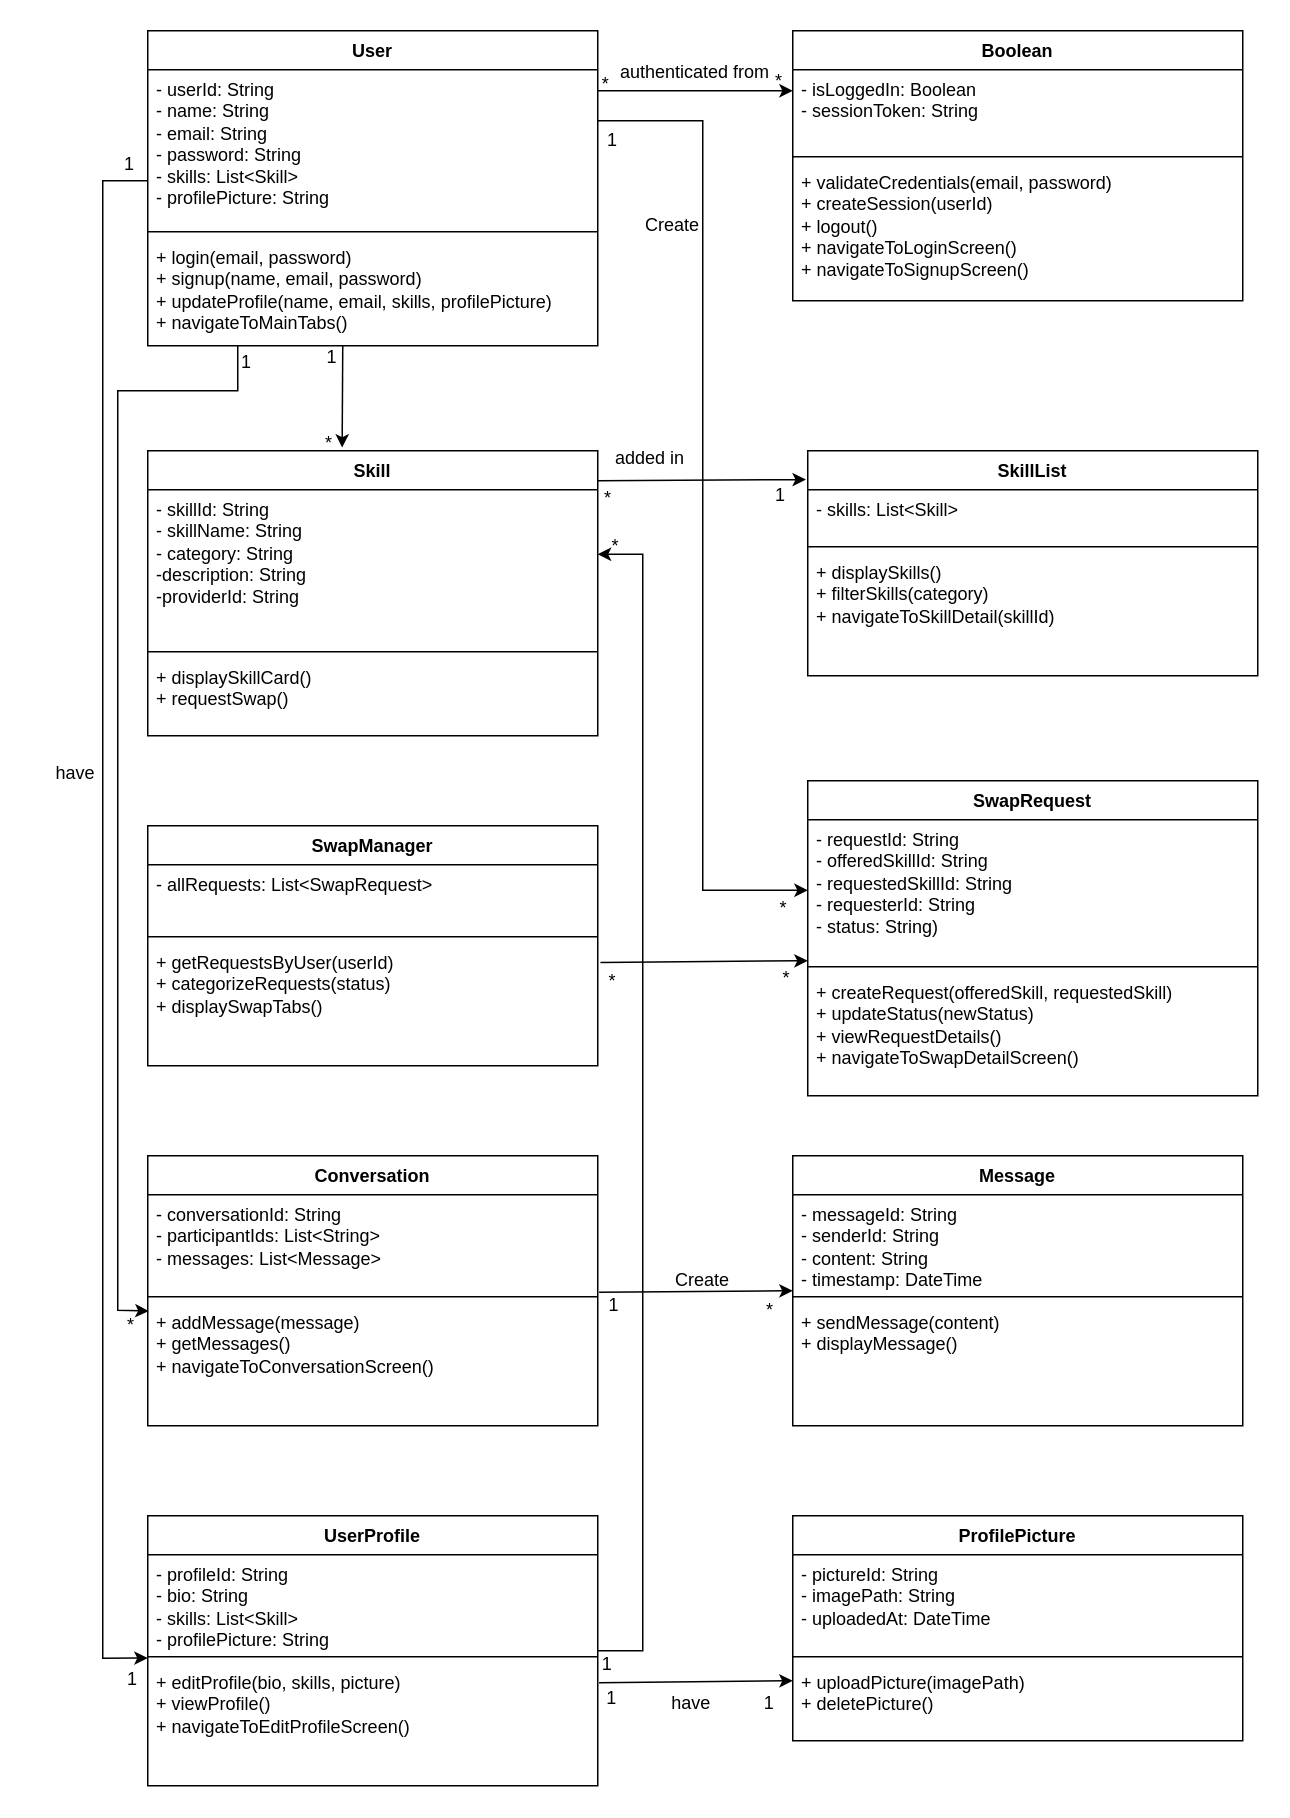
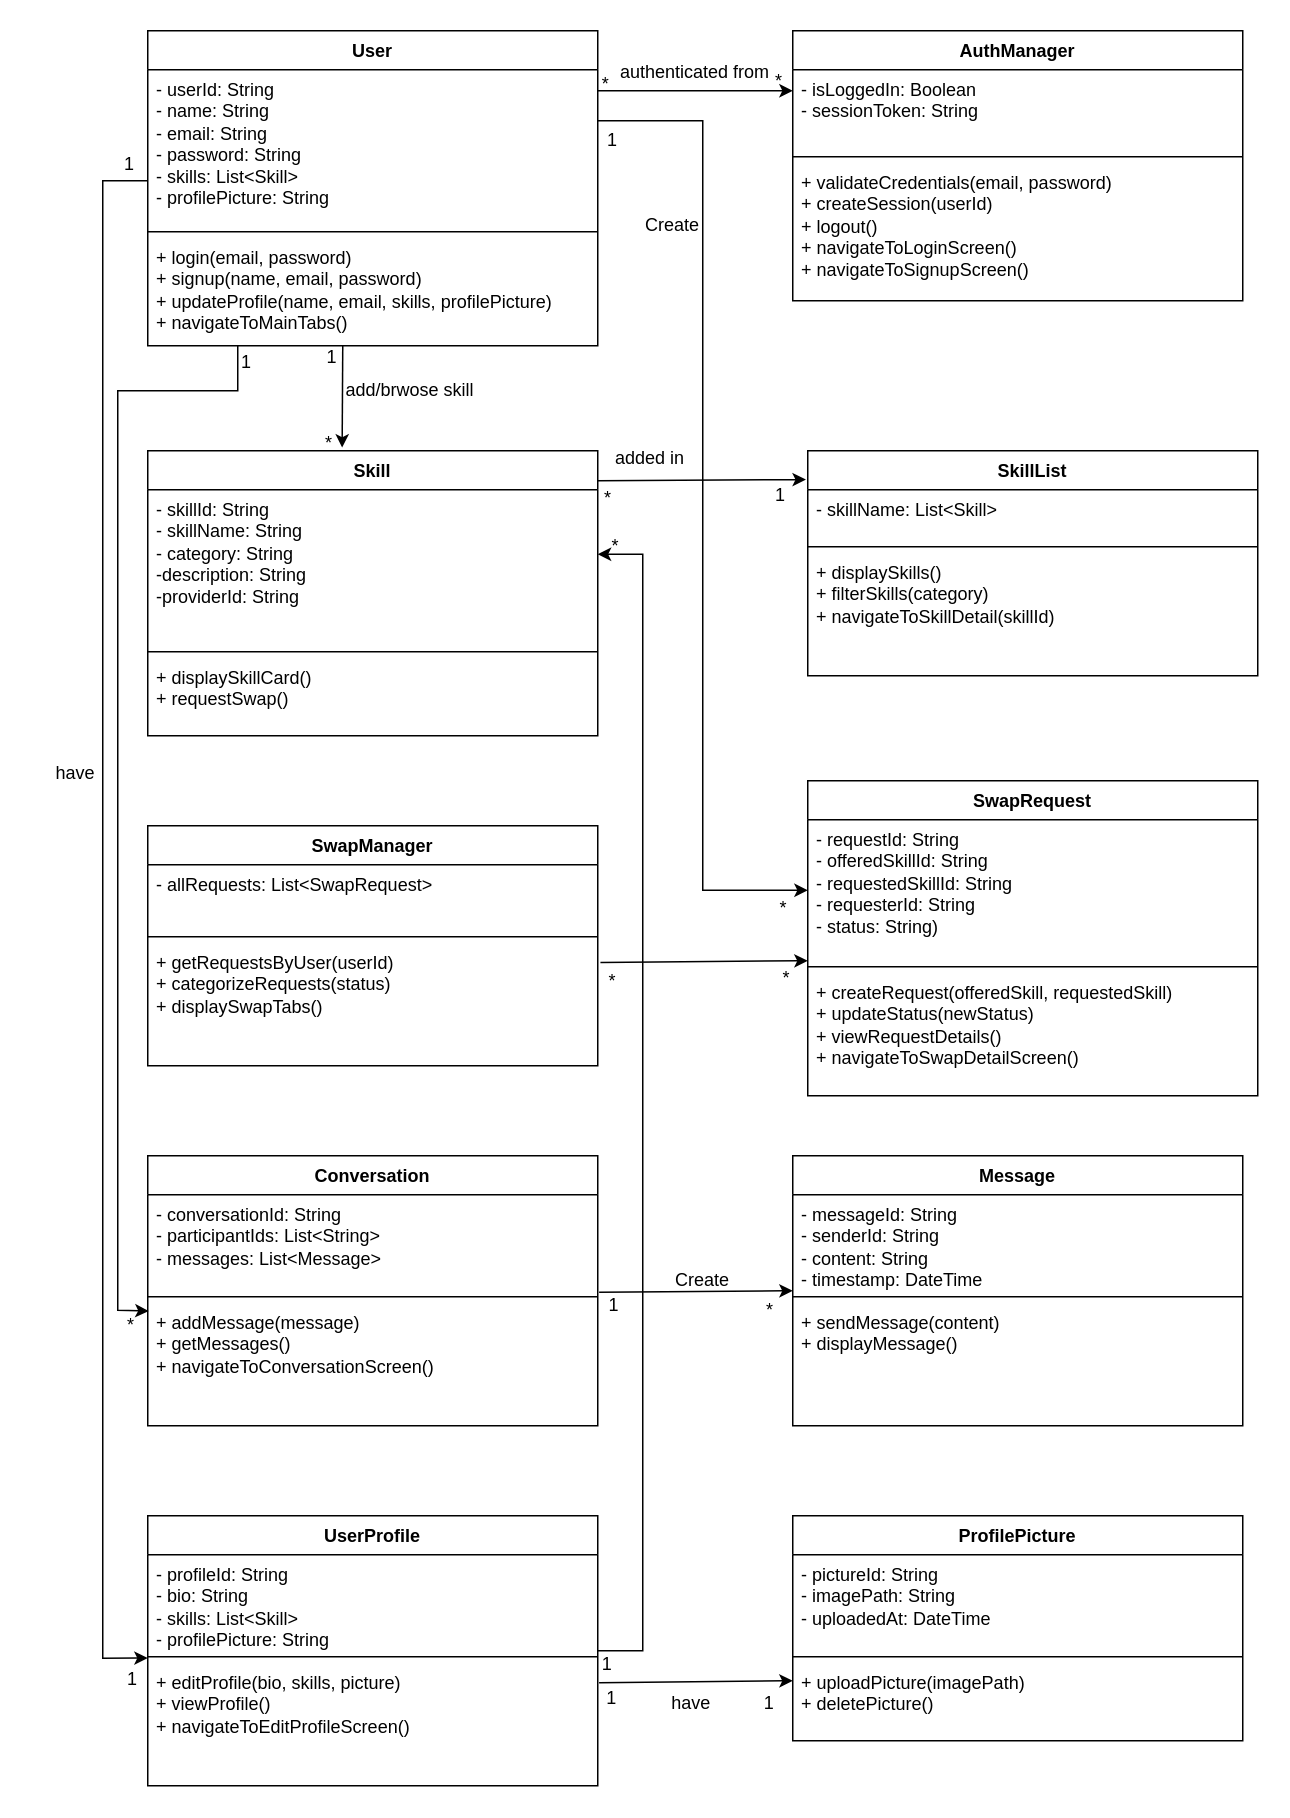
node "Boolean": label "Boolean" -> "AuthManager"
node "add/brwose skill": added
node "- skills: List<Skill>": label "- skills: List<Skill>" -> "- skillName: List<Skill>"
